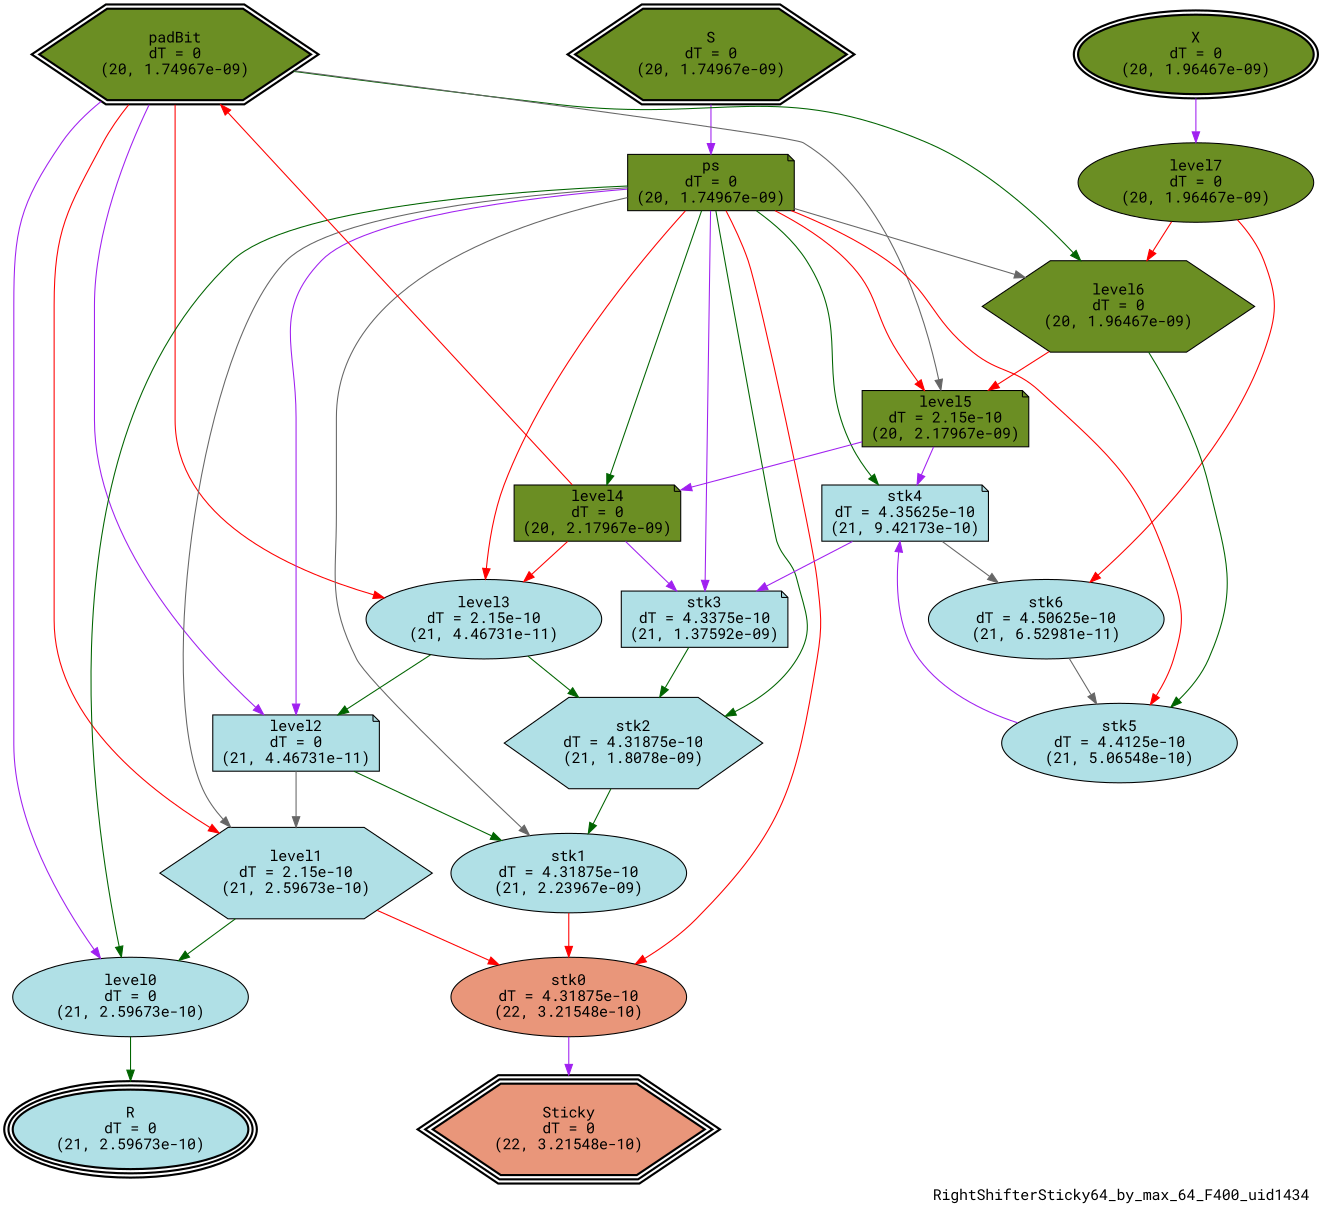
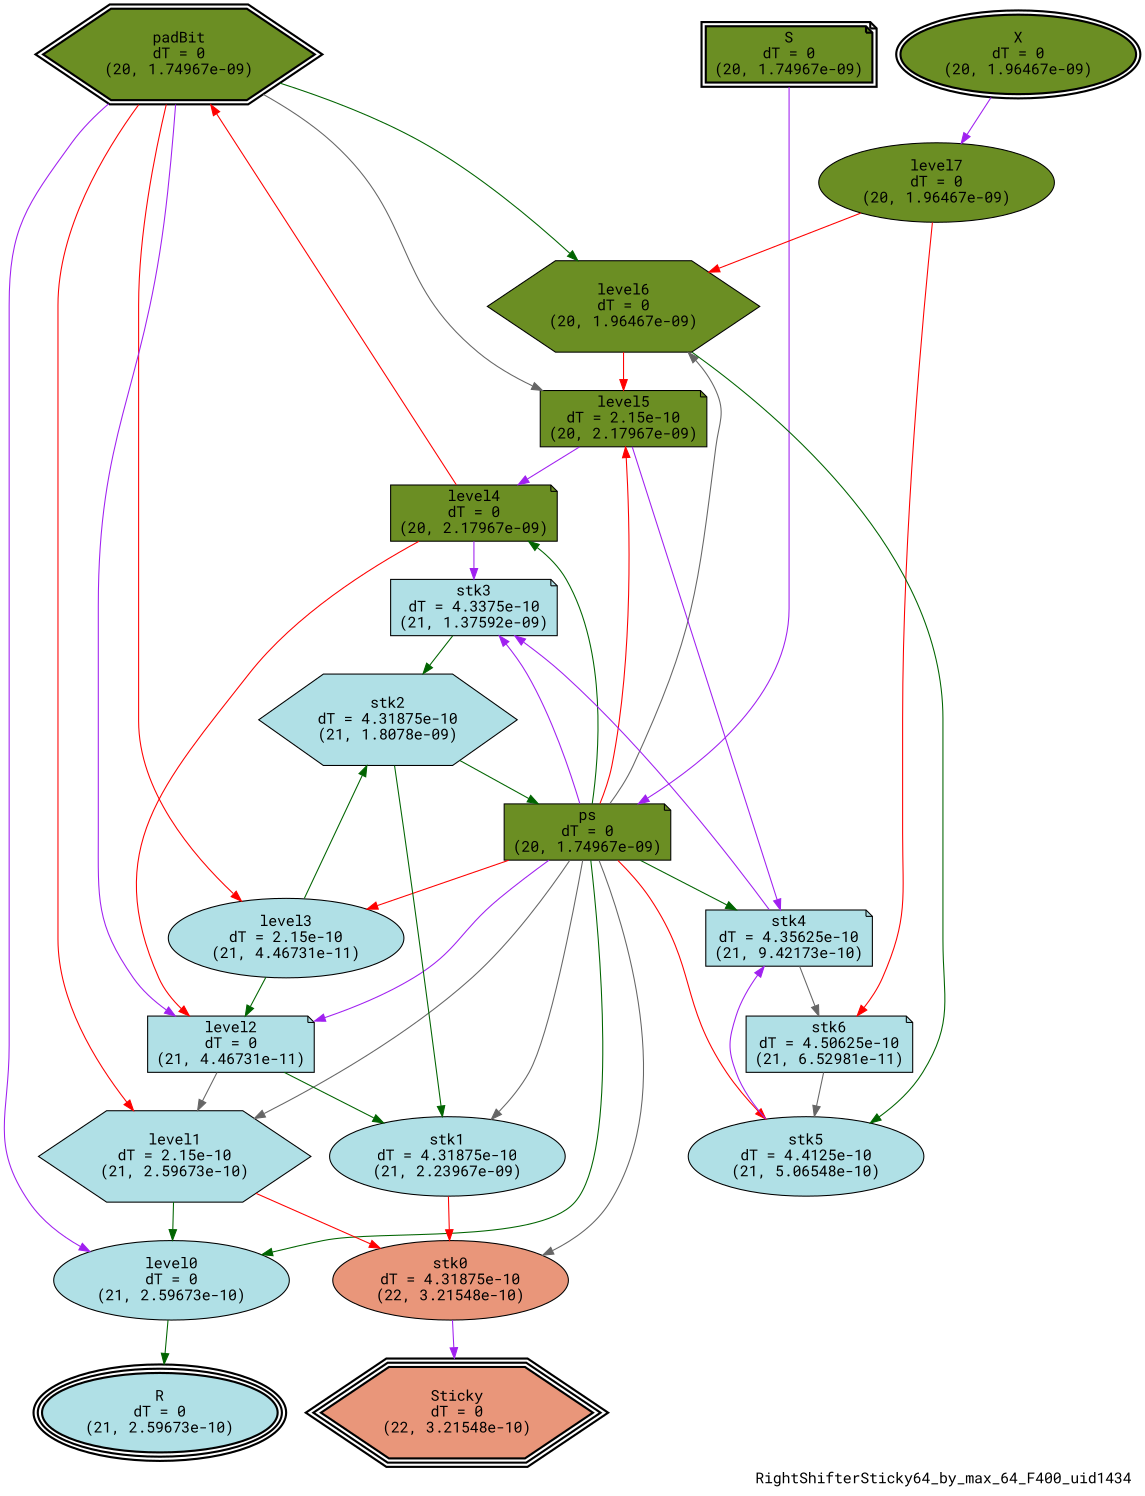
node "S dT = 0 (20, 1.74967e-09)": shape hexagon -> note
edge "ps dT = 0 (20, 1.74967e-09)" -> "stk2 dT = 4.31875e-10 (21, 1.8078e-09)": reversed
edge "level4 dT = 0 (20, 2.17967e-09)" -> "level3 dT = 2.15e-10 (21, 4.46731e-11)": now "level4 dT = 0 (20, 2.17967e-09)" -> "level2 dT = 0 (21, 4.46731e-11)"
edge "ps dT = 0 (20, 1.74967e-09)" -> "stk0 dT = 4.31875e-10 (22, 3.21548e-10)": color red -> gray40
node "stk6 dT = 4.50625e-10 (21, 6.52981e-11)": shape ellipse -> note
